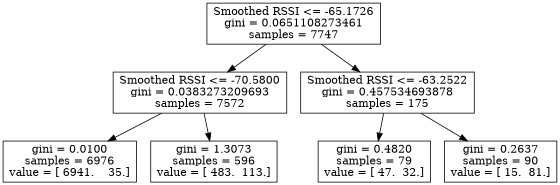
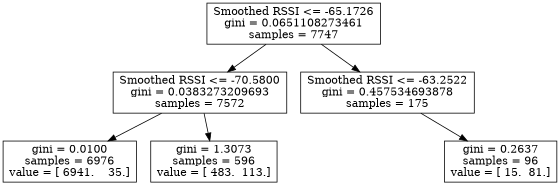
node "gini = 0.4820 samples = 79 value = [ 47.  32.]": removed
node "gini = 0.2637 samples = 90 value = [ 15.  81.]": label "gini = 0.2637 samples = 90 value = [ 15.  81.]" -> "gini = 0.2637 samples = 96 value = [ 15.  81.]"
